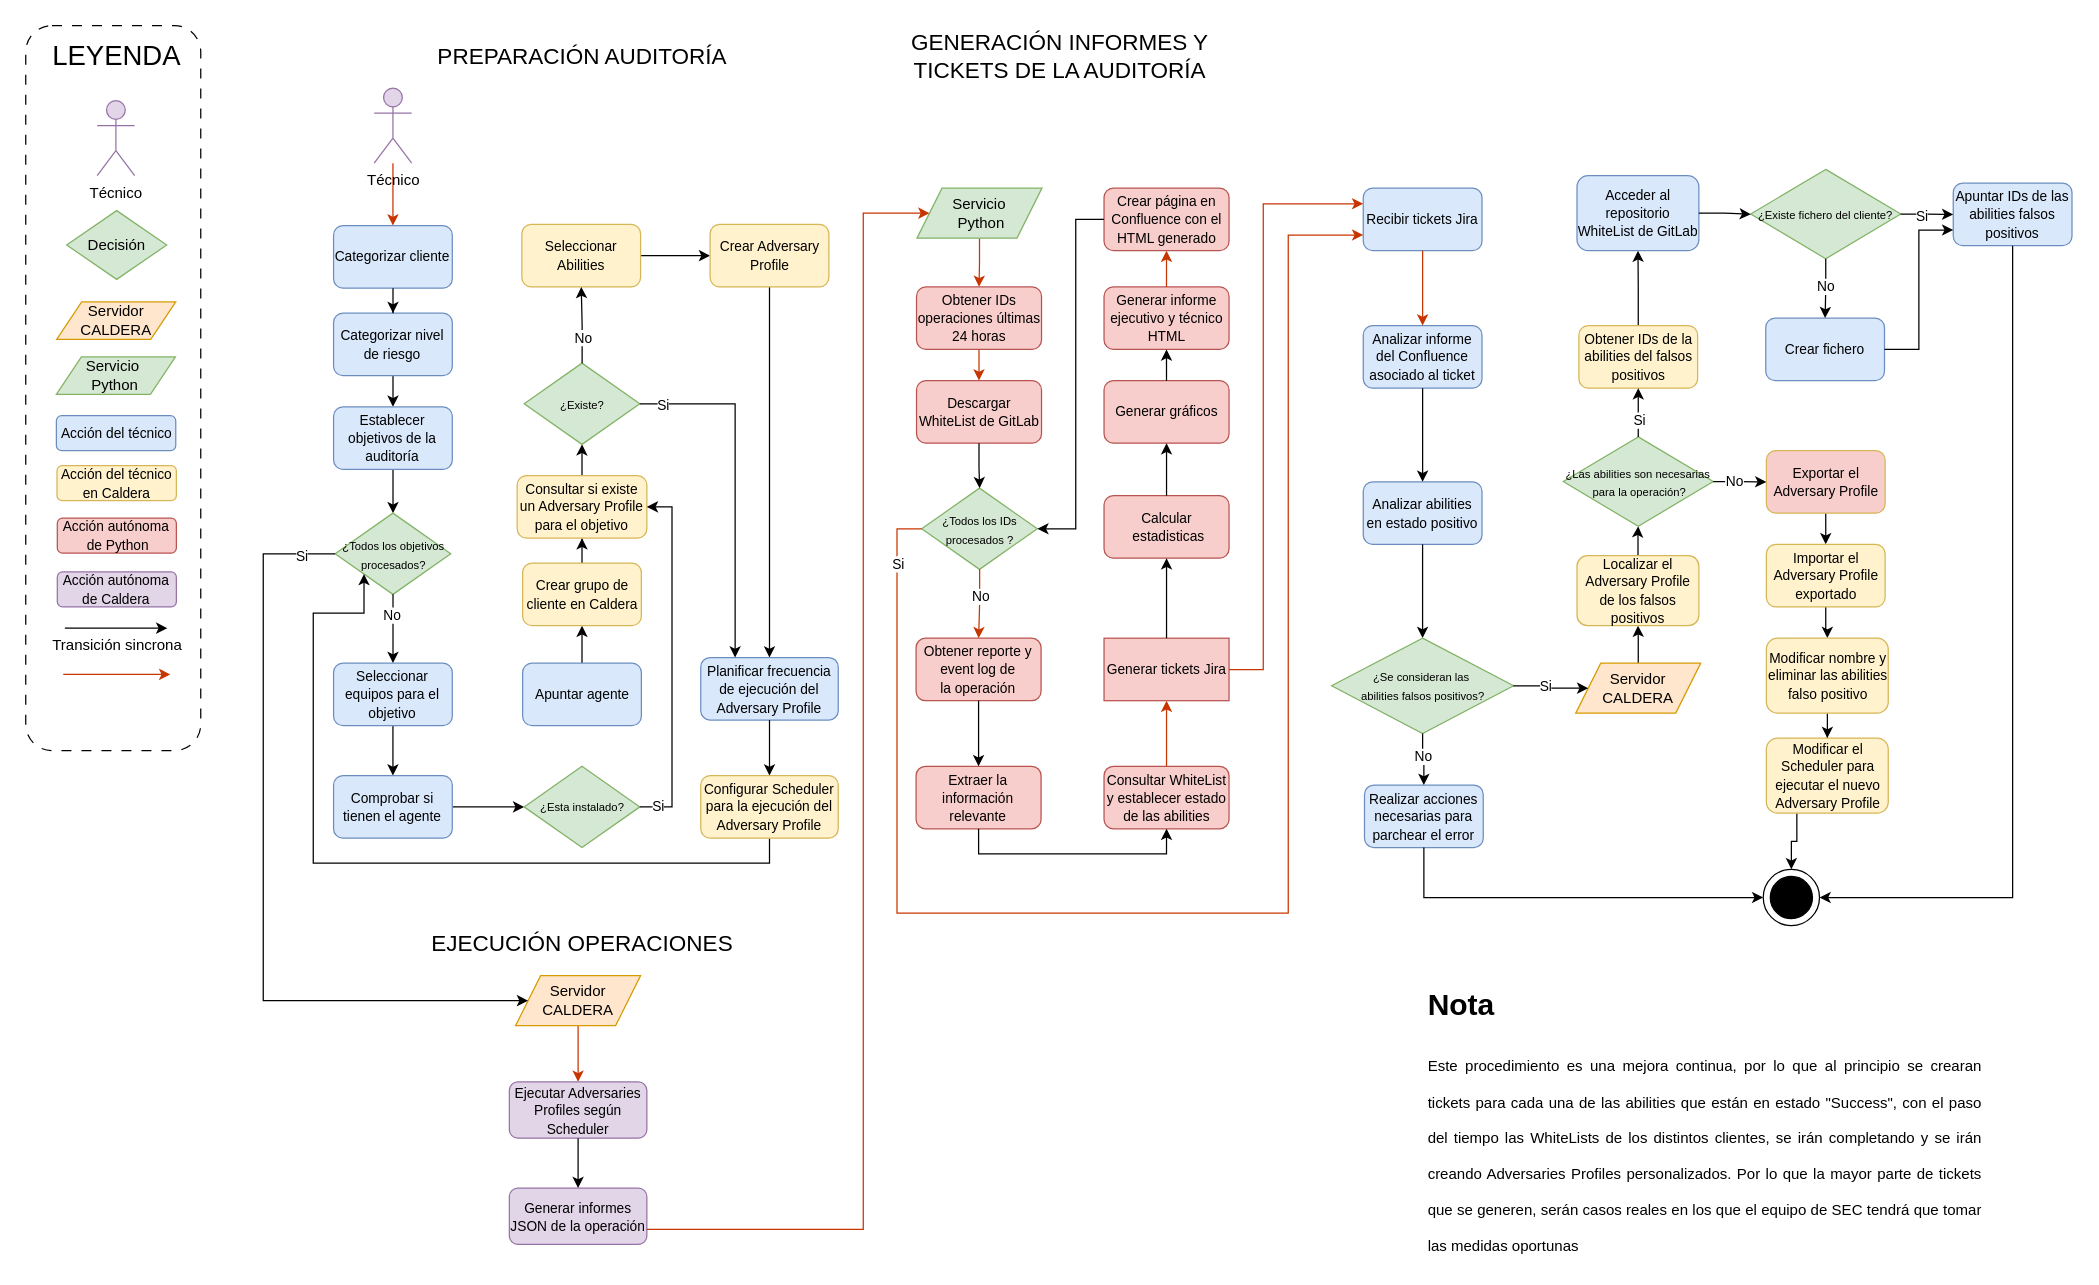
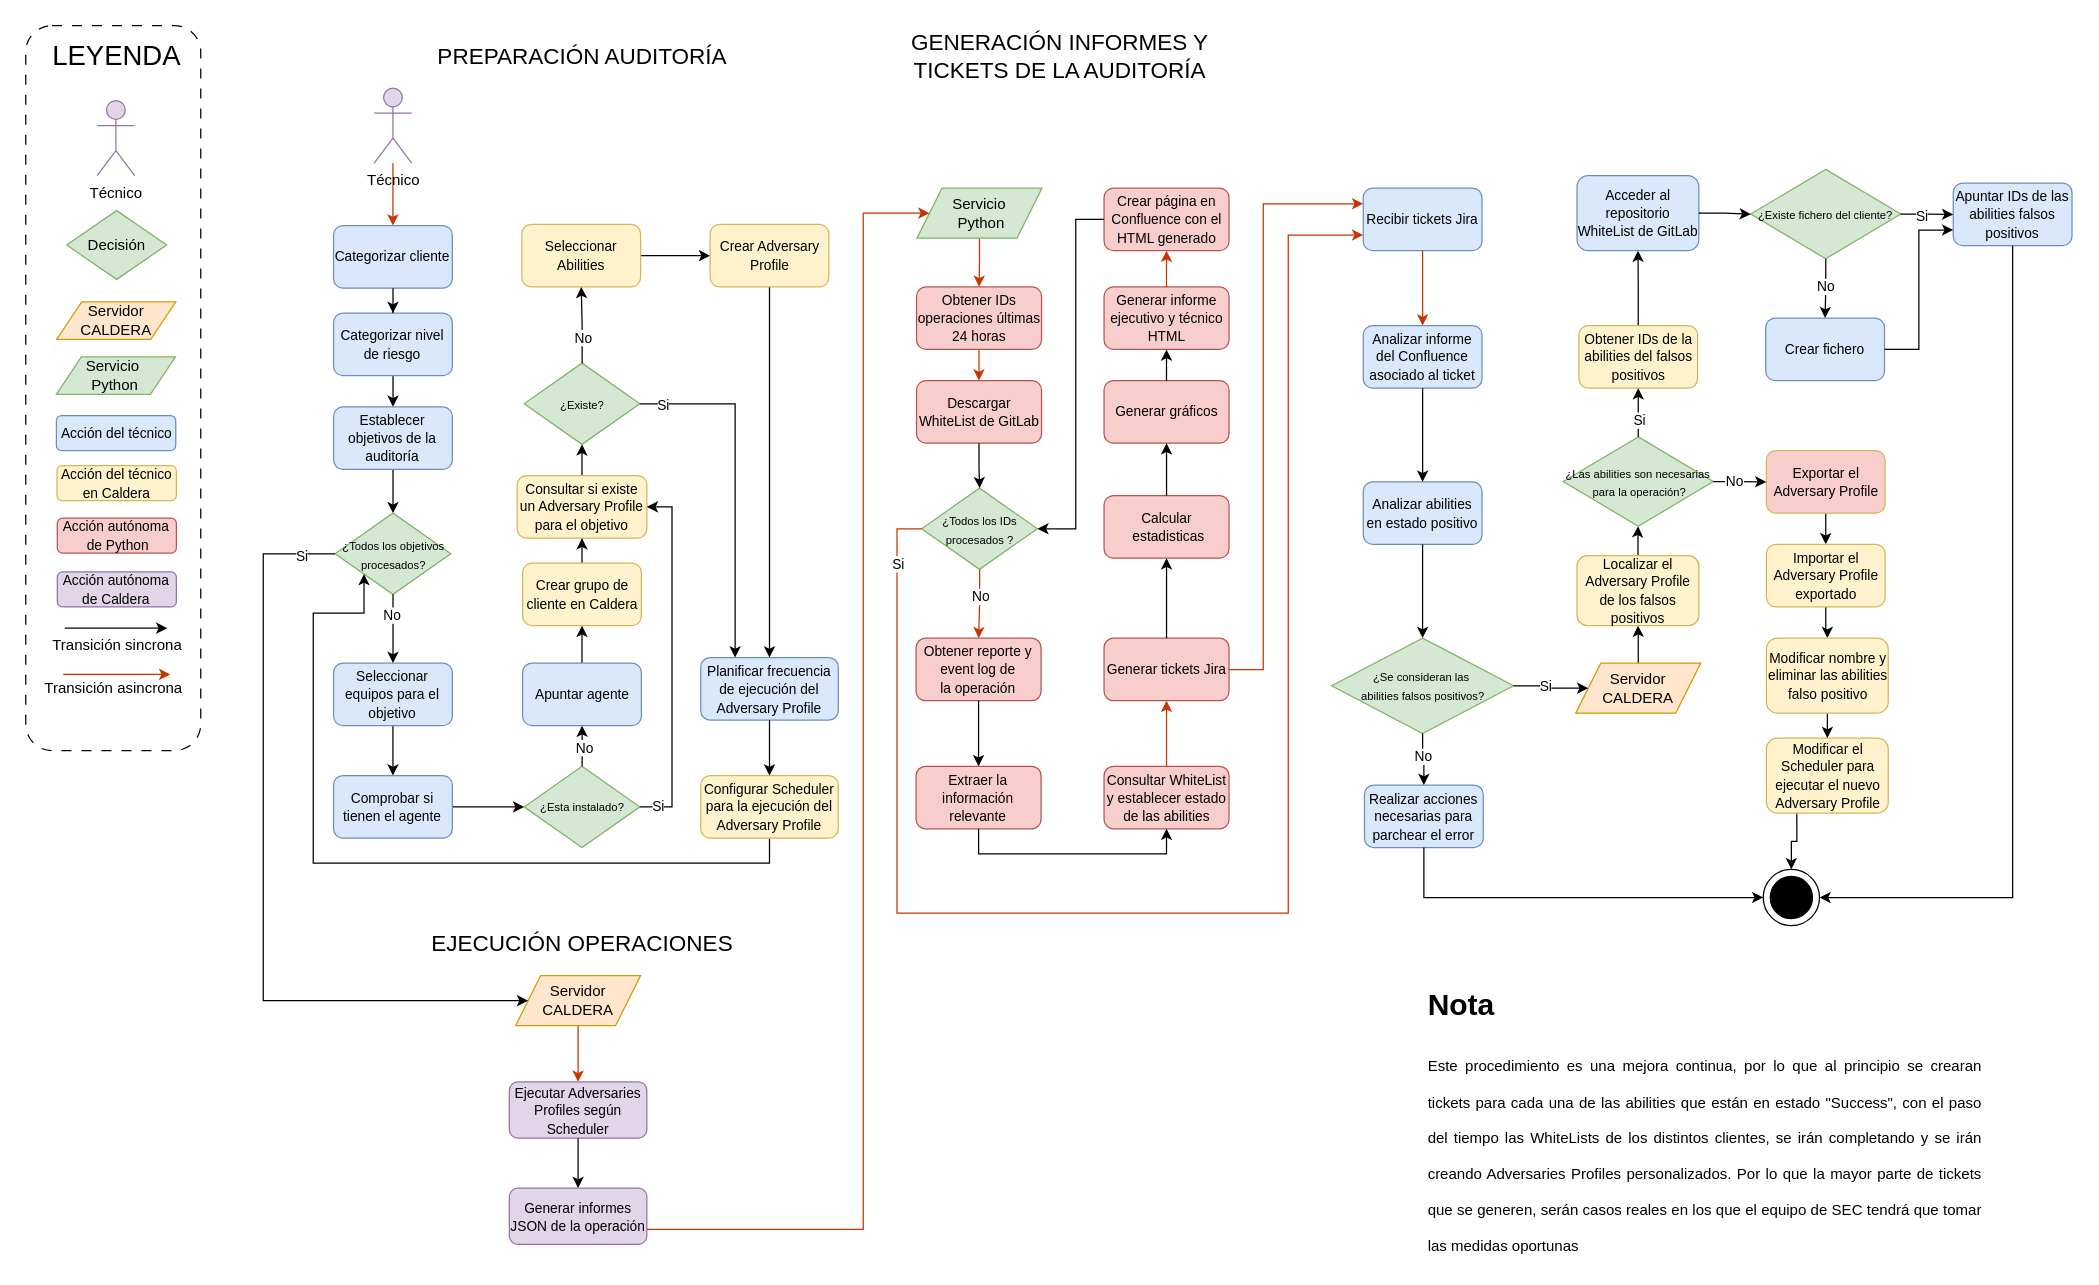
node "Generar tickets Jira": shape rectangle -> rounded rectangle
node "Transición asincrona": added
edge "¿Esta instalado?" -> "Apuntar agente": added, label "No"
